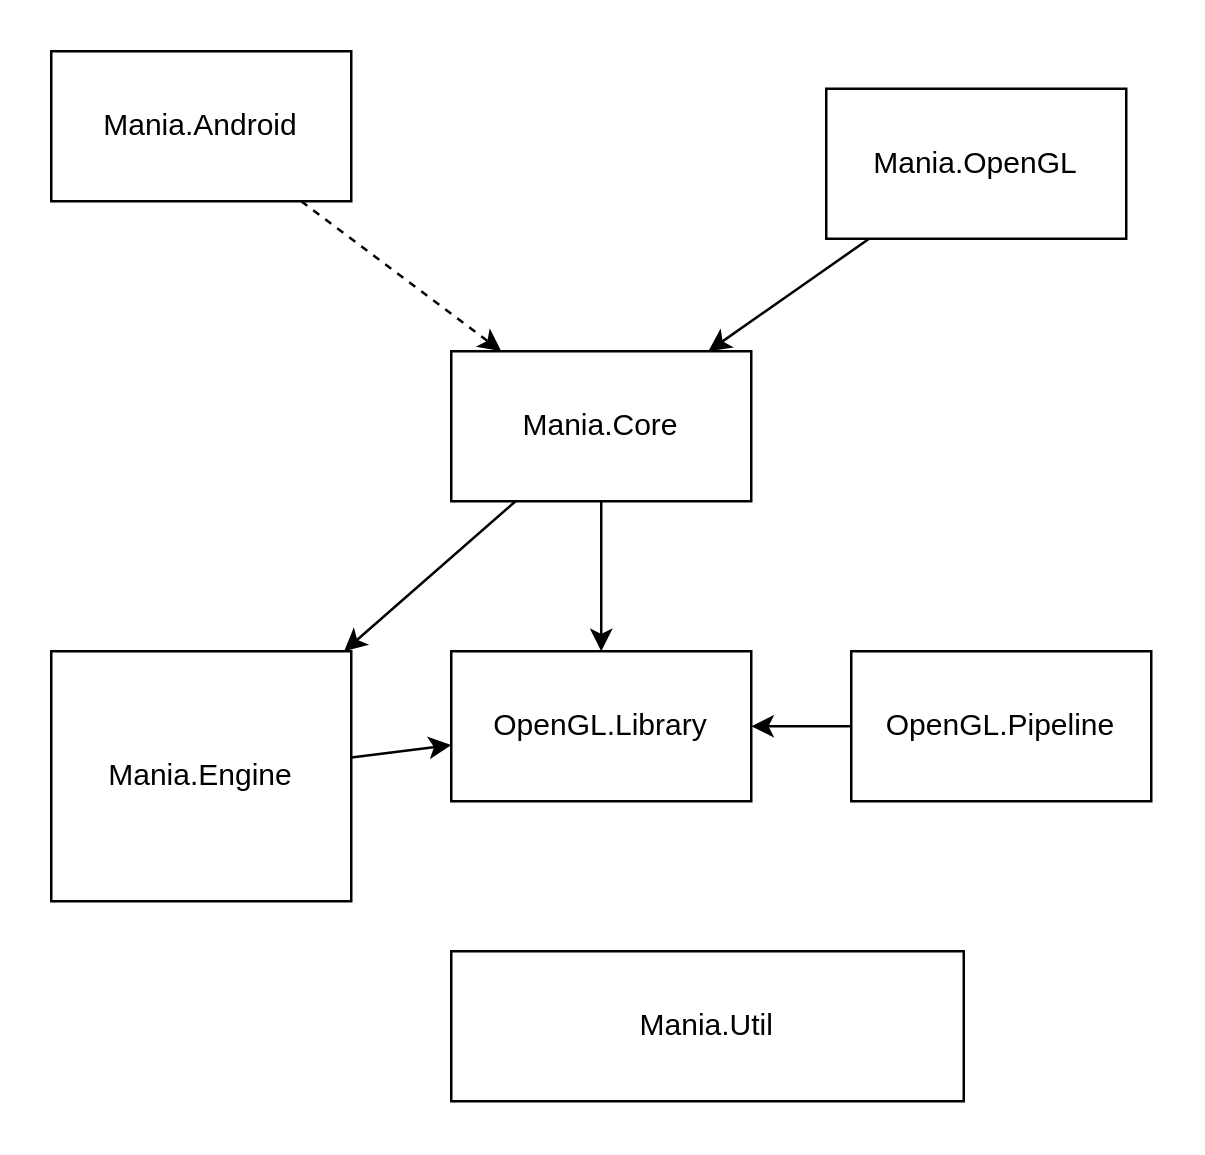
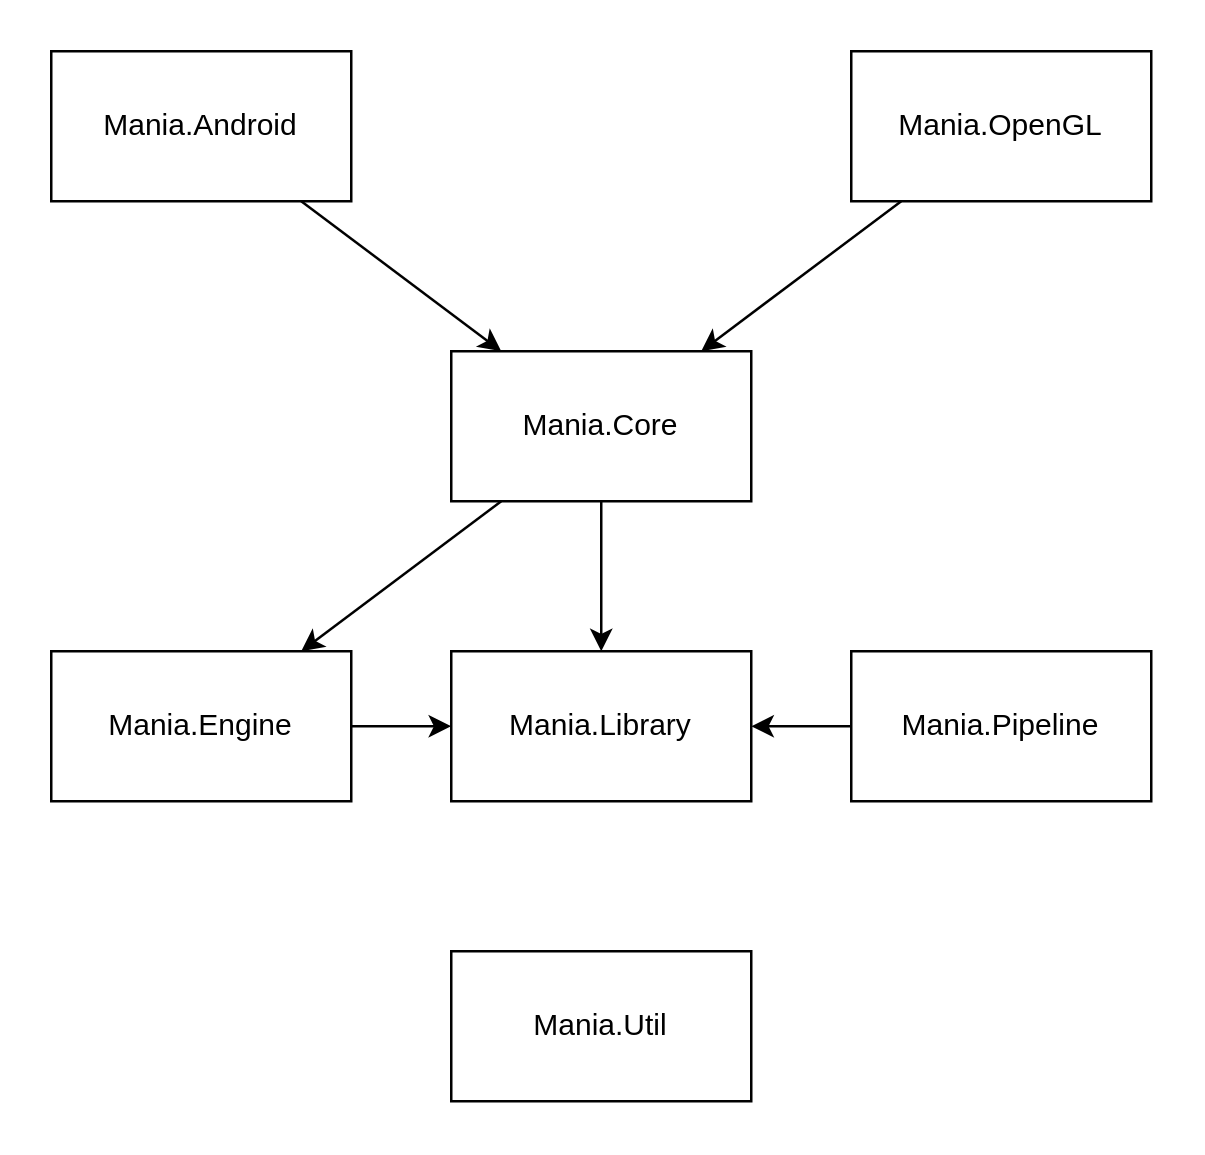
node "Mania.OpenGL": moved (976, 164) -> (1001, 126)
edge "Mania.Android" -> "Mania.Core": style dashed -> solid
node "OpenGL.Library": label "OpenGL.Library" -> "Mania.Library"
node "OpenGL.Pipeline": label "OpenGL.Pipeline" -> "Mania.Pipeline"
node "Mania.Engine": size 300x250 -> 300x150
node "Mania.Util": size 513x150 -> 300x150
